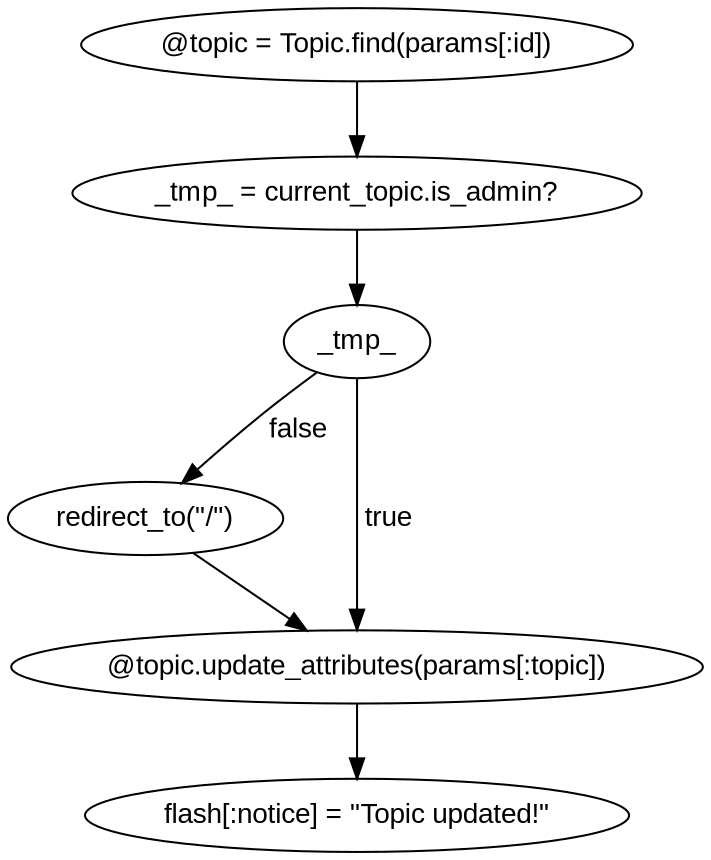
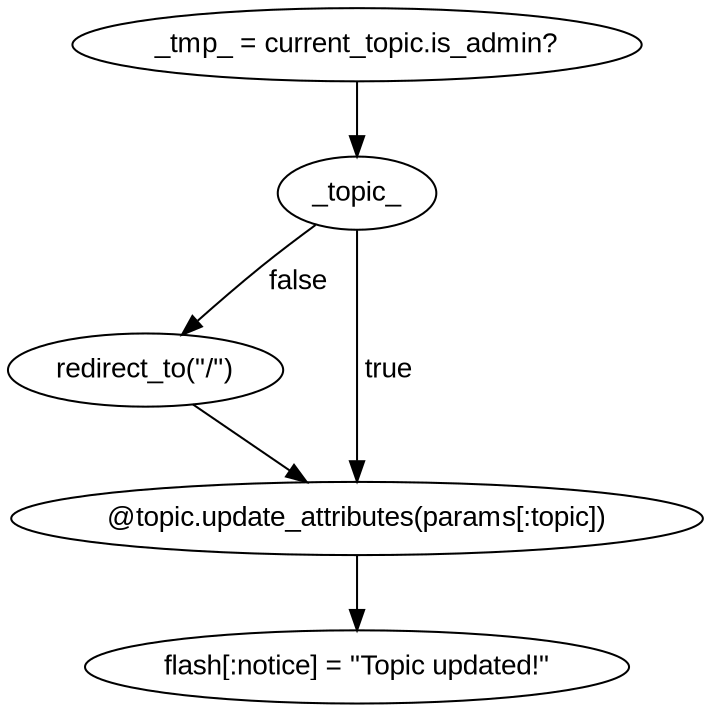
node "@topic = Topic.find(params[:id])": removed
node "_tmp_": label "_tmp_" -> "_topic_"
